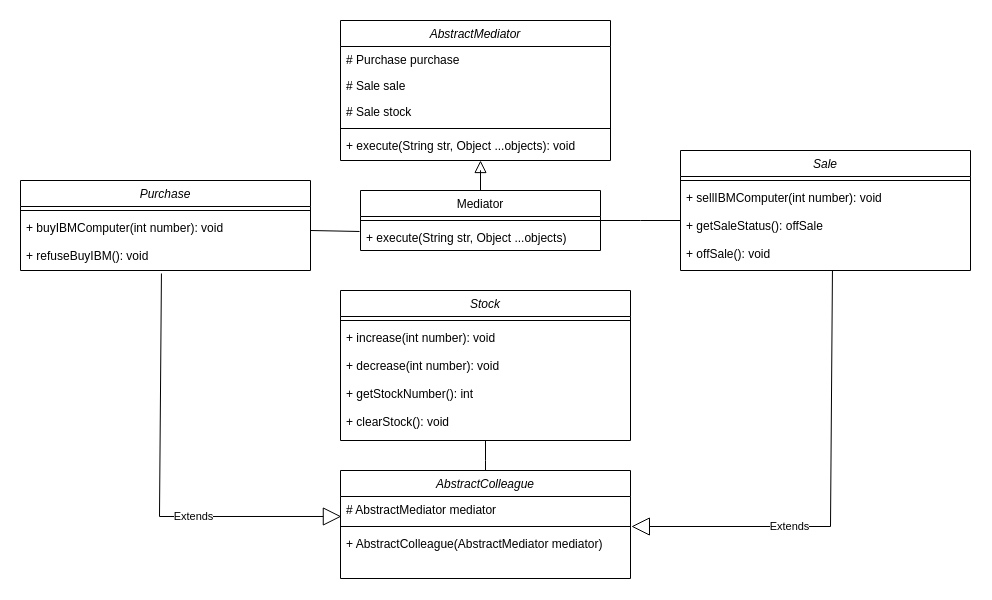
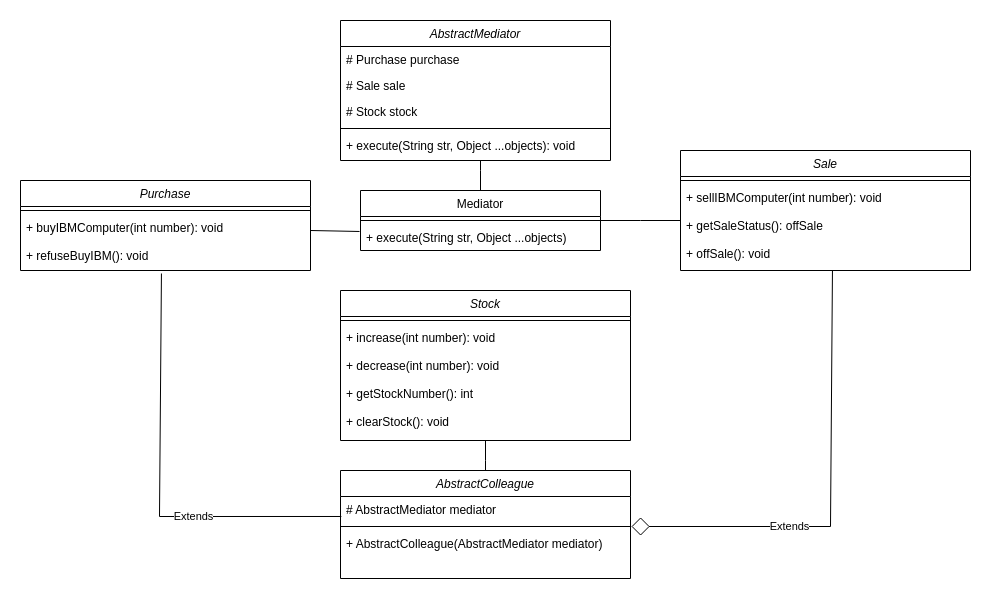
node "# Sale stock": label "# Sale stock" -> "# Stock stock"
edge "Mediator" -> "AbstractMediator": arrowhead block -> none
edge "+ refuseBuyIBM(): void" -> "# AbstractMediator mediator": arrowhead block -> none
edge "+ offSale(): void" -> "+ AbstractColleague(AbstractMediator mediator)": arrowhead block -> diamond
